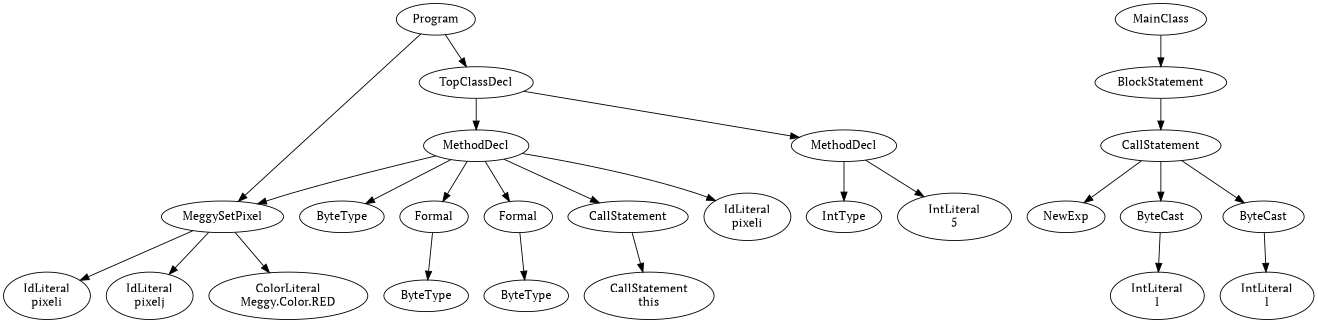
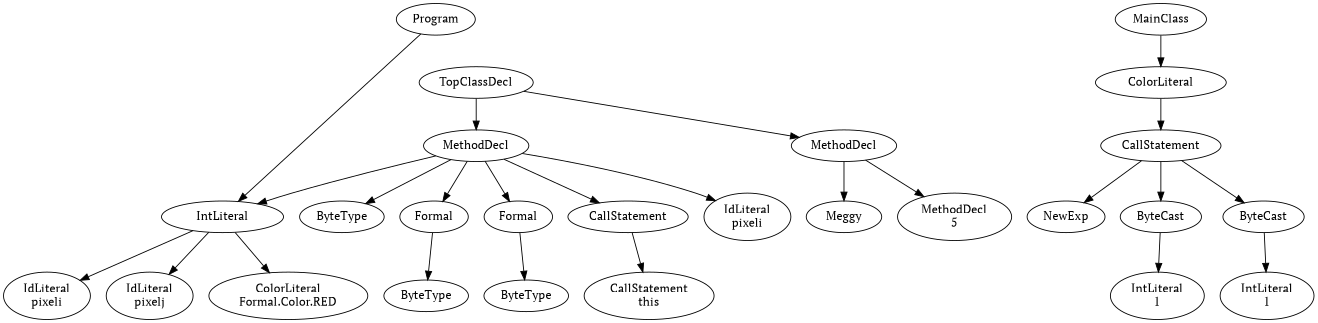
edge "Program" -> "TopClassDecl": removed
node "BlockStatement": label "BlockStatement" -> "ColorLiteral"
node "MeggySetPixel": label "MeggySetPixel" -> "IntLiteral"
node "IntType": label "IntType" -> "Meggy"
node "IntLiteral 5": label "IntLiteral 5" -> "MethodDecl 5"
node "ColorLiteral Meggy.Color.RED": label "ColorLiteral Meggy.Color.RED" -> "ColorLiteral Formal.Color.RED"
